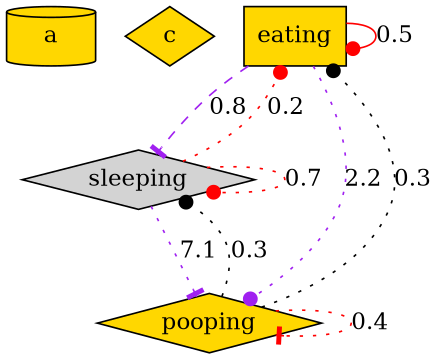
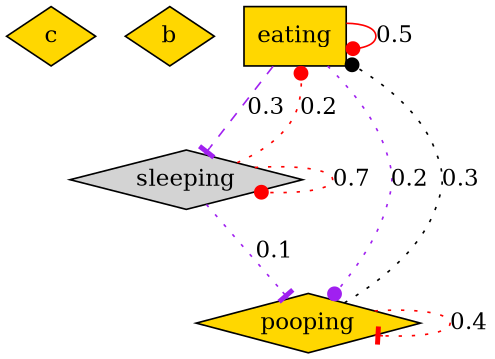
node "a": removed
node "b": added
edge "eating" -> "sleeping": label "0.8" -> "0.3"
edge "eating" -> "pooping": label "2.2" -> "0.2"
edge "pooping" -> "sleeping": removed, label "0.3"
edge "sleeping" -> "pooping": label "7.1" -> "0.1"
